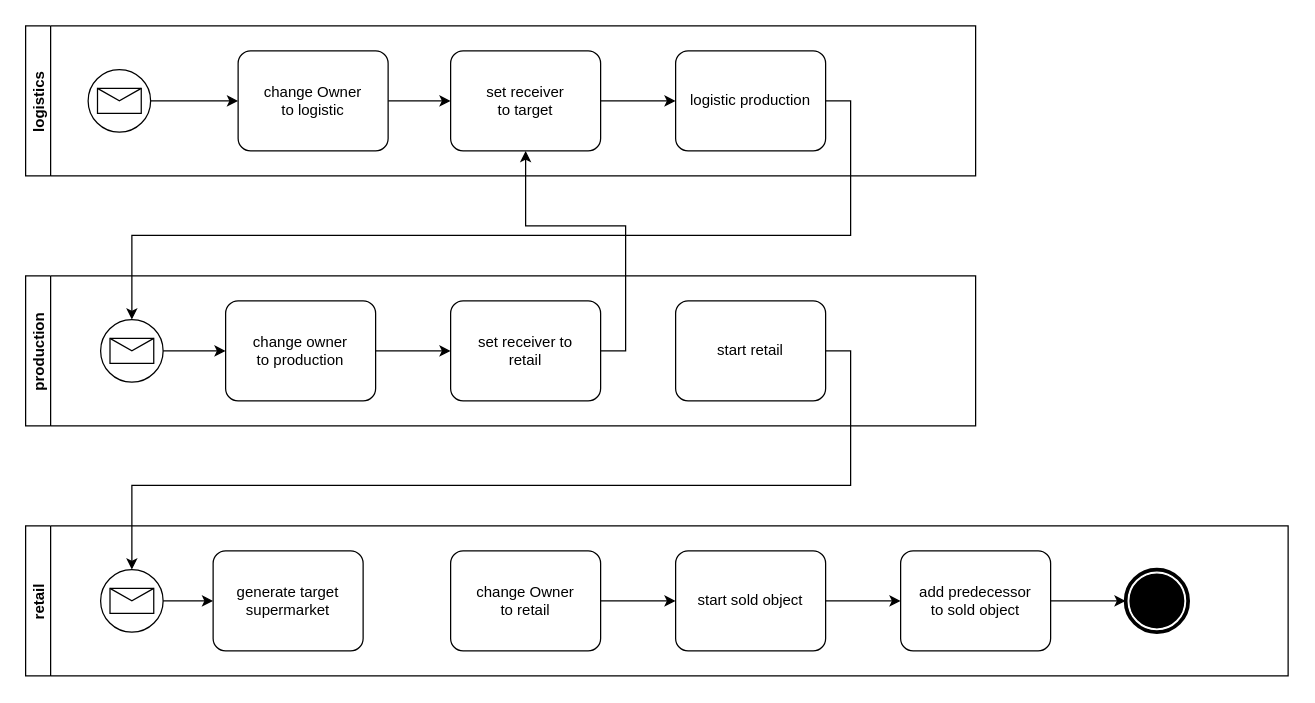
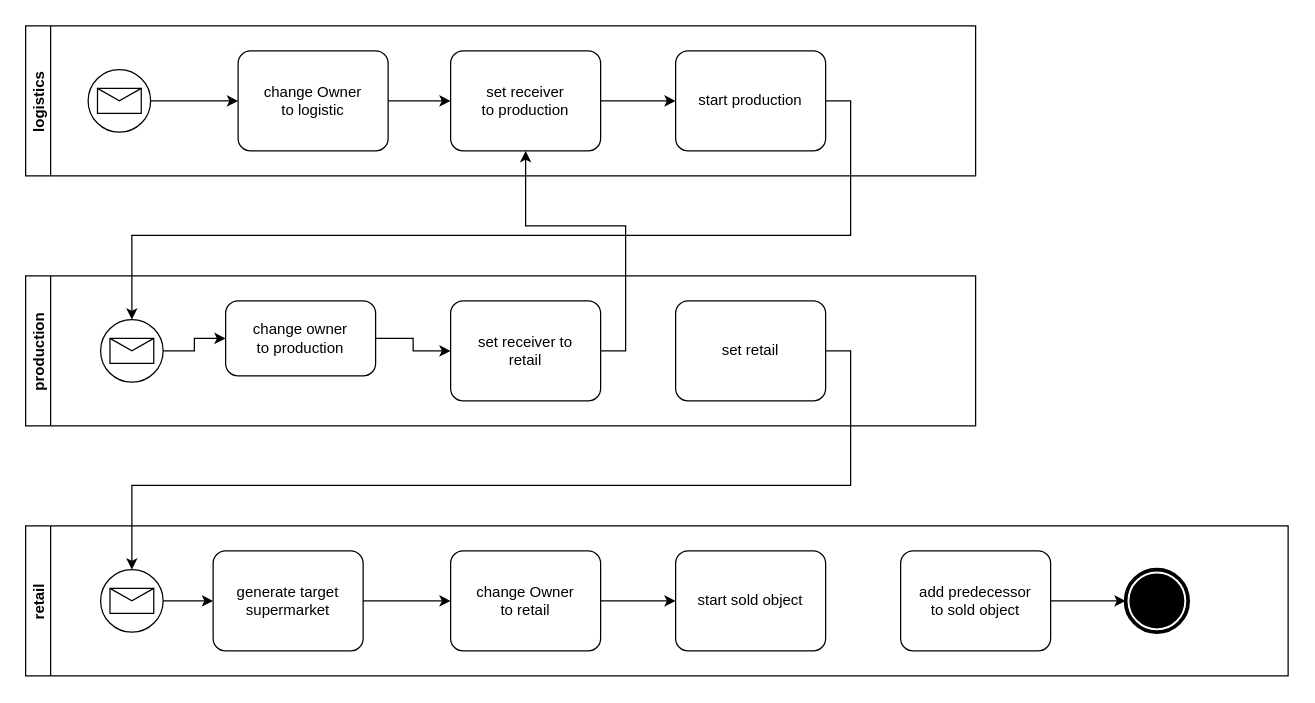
node "set receiver to target": label "set receiver to target" -> "set receiver to production"
node "logistic production": label "logistic production" -> "start production"
node "change owner to production": size 150x100 -> 150x75
node "start retail": label "start retail" -> "set retail"
edge "generate target supermarket" -> "change Owner to retail": added
edge "start sold object" -> "add predecessor to sold object": removed
